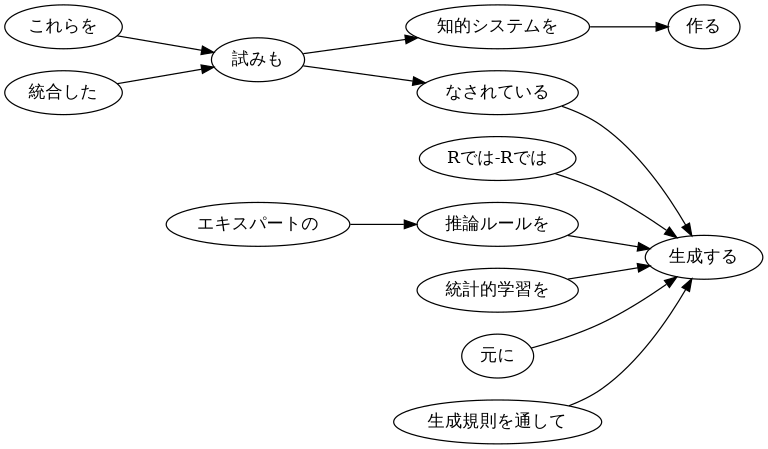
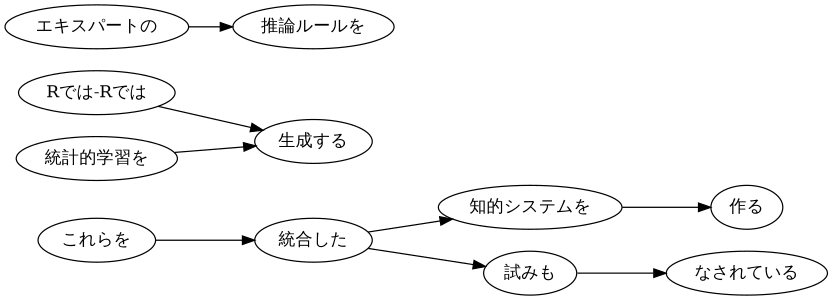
edge "これらを" -> "試みも": now "これらを" -> "統合した"
edge "試みも" -> "知的システムを": now "統合した" -> "知的システムを"
edge "なされている" -> "生成する": removed
edge "推論ルールを" -> "生成する": removed
node "元に": removed
node "生成規則を通して": removed
